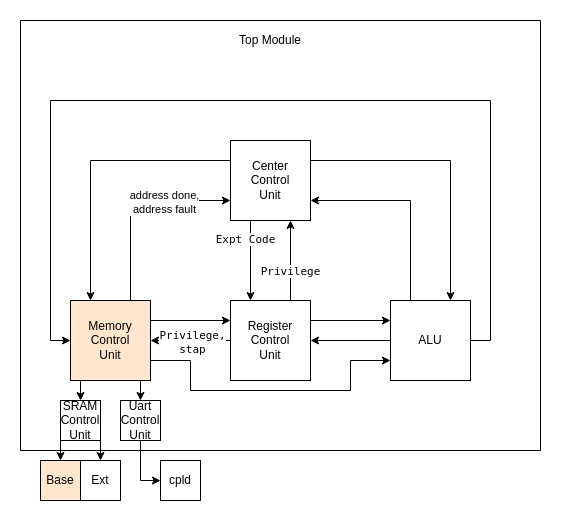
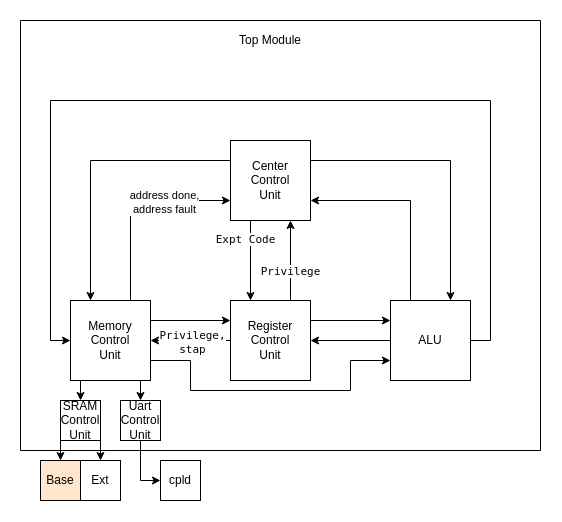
node "Memory Control Unit": fillcolor #ffe6cc -> #ffffff
